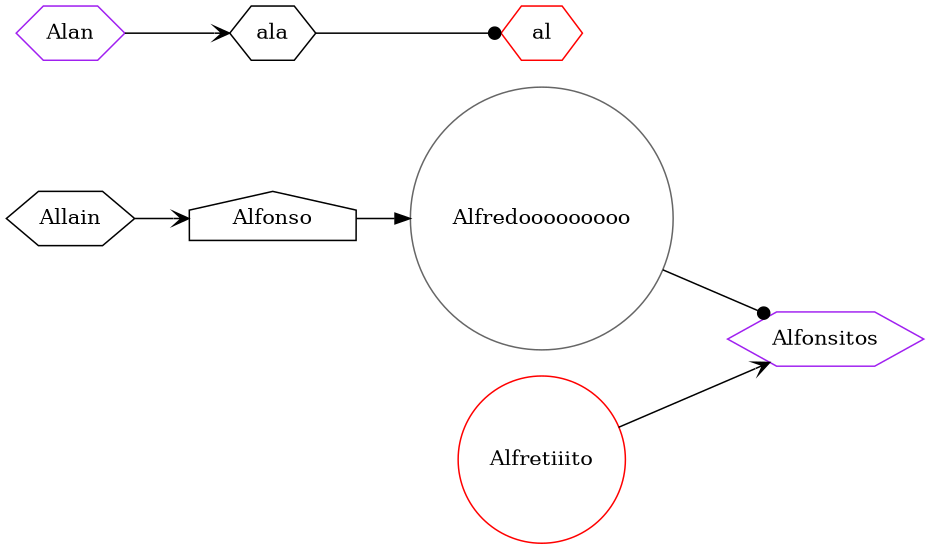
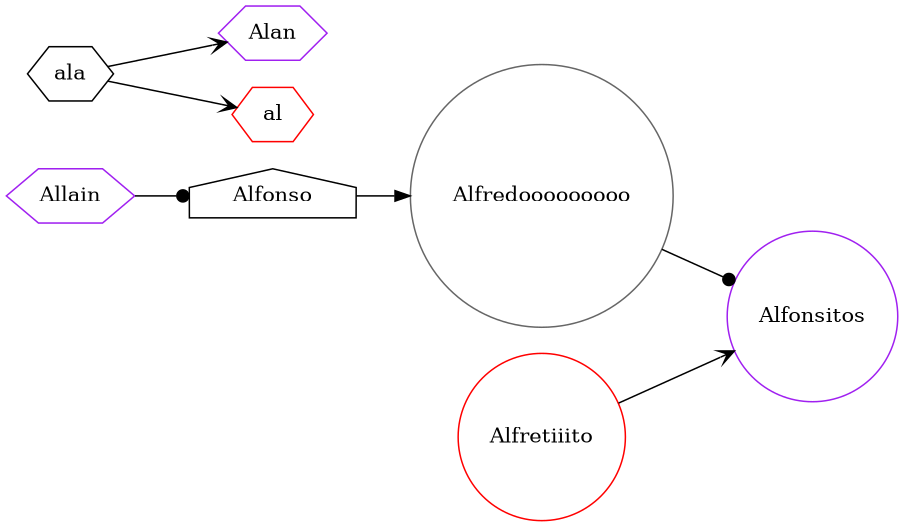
edge "Alan" -> "ala": reversed
edge "ala" -> "al": arrowhead dot -> vee
node "Allain": color black -> purple
edge "Allain" -> "Alfonso": arrowhead vee -> dot
node "Alfonsitos": shape hexagon -> circle
